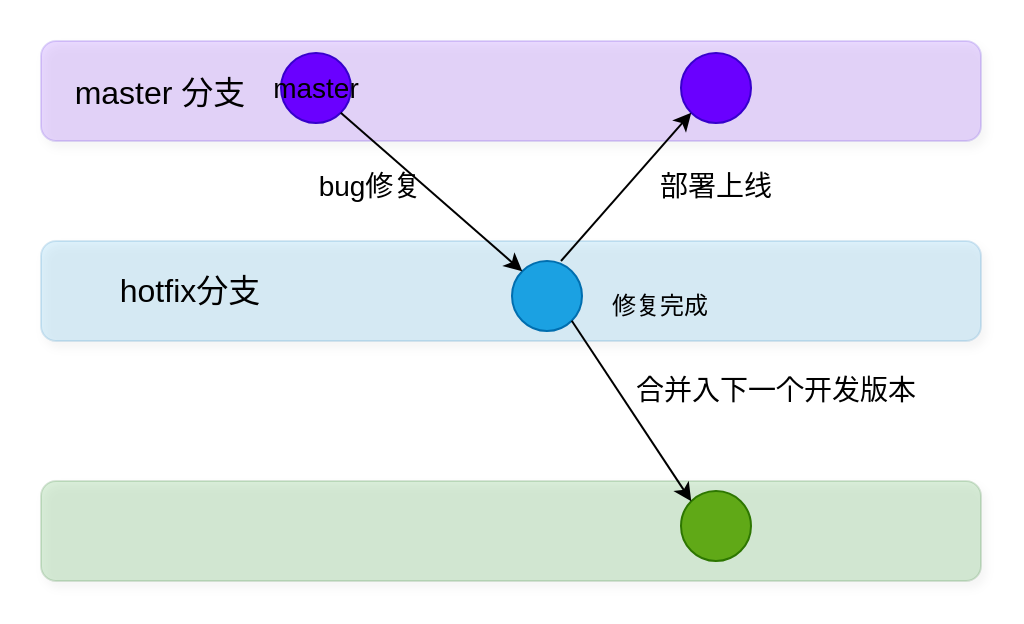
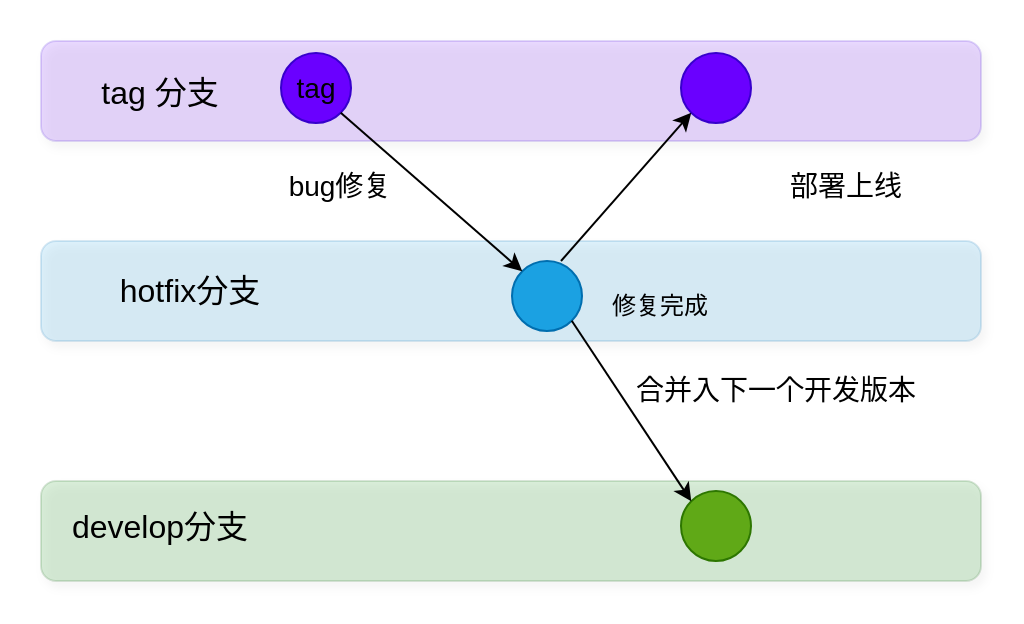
node "master": label "master" -> "tag"
node "master 分支": label "master 分支" -> "tag 分支"
node "bug修复": moved (371, 186) -> (341, 186)
node "部署上线": moved (716, 186) -> (846, 186)
node "develop分支": added
